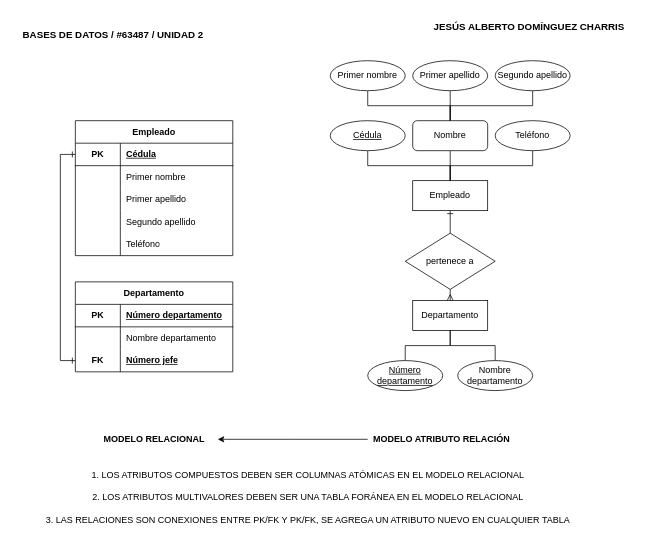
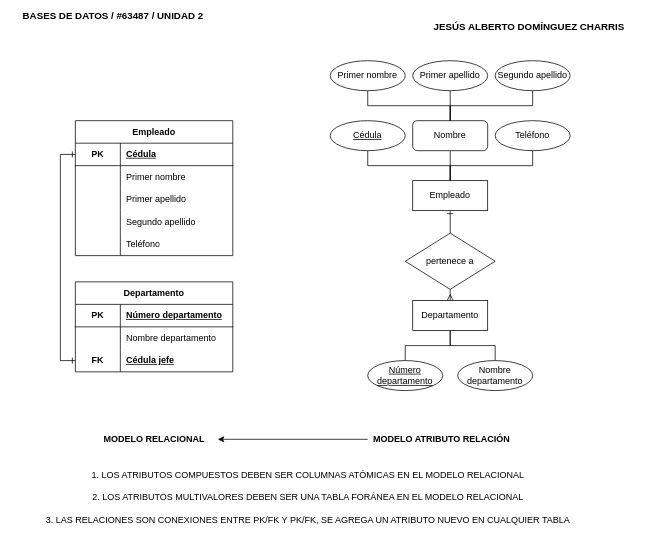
node "BASES DE DATOS / #63487 / UNIDAD 2": moved (113, 34) -> (113, 15)
node "Número jefe": label "Número jefe" -> "Cédula jefe"
